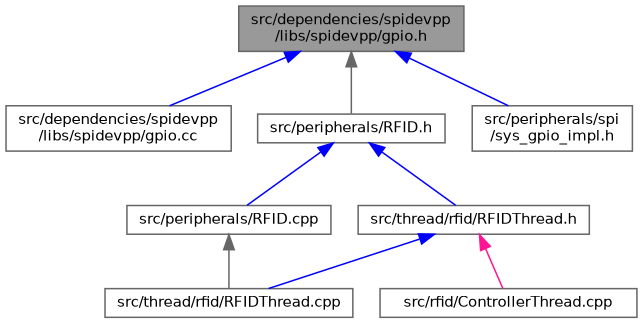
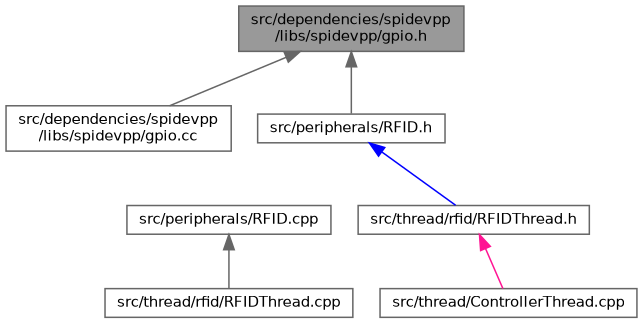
edge "src/dependencies/spidevpp /libs/spidevpp/gpio.cc" -> "src/dependencies/spidevpp /libs/spidevpp/gpio.h": color blue -> gray40
node "src/peripherals/spi /sys_gpio_impl.h": removed
edge "src/peripherals/RFID.cpp" -> "src/peripherals/RFID.h": removed
edge "src/thread/rfid/RFIDThread.cpp" -> "src/thread/rfid/RFIDThread.h": removed
node "src/rfid/ControllerThread.cpp": label "src/rfid/ControllerThread.cpp" -> "src/thread/ControllerThread.cpp"
